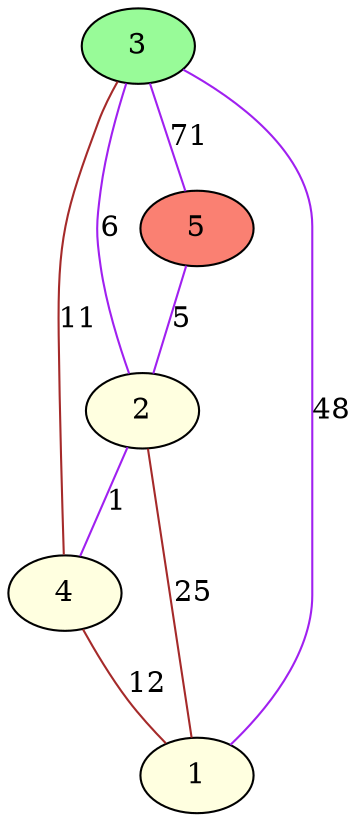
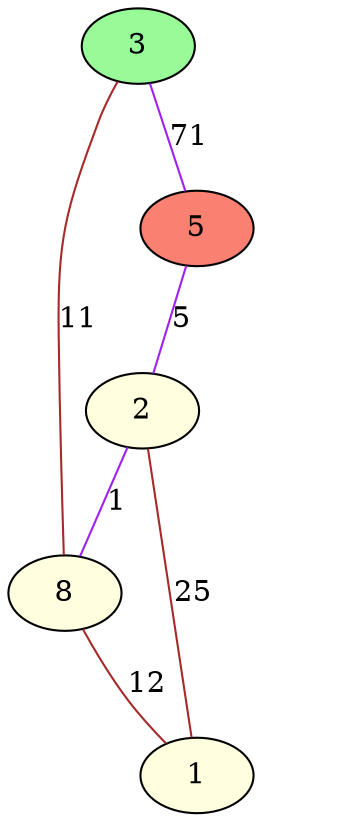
edge "3" -- "2": removed, label "6"
edge "3" -- "1": removed, label "48"
node "4": label "4" -> "8"
